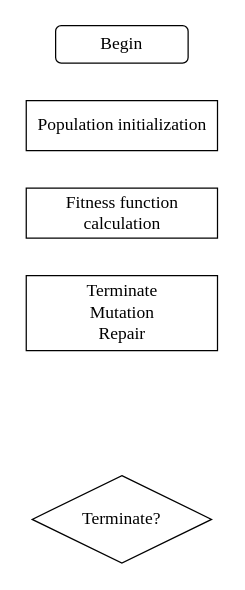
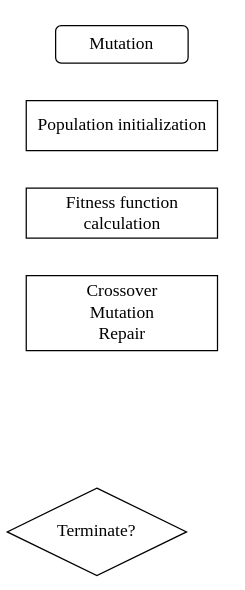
node "Begin": label "Begin" -> "Mutation"
node "Terminate Mutation Repair": label "Terminate Mutation Repair" -> "Crossover Mutation Repair"
node "Terminate?": moved (122, 519) -> (97, 532)
